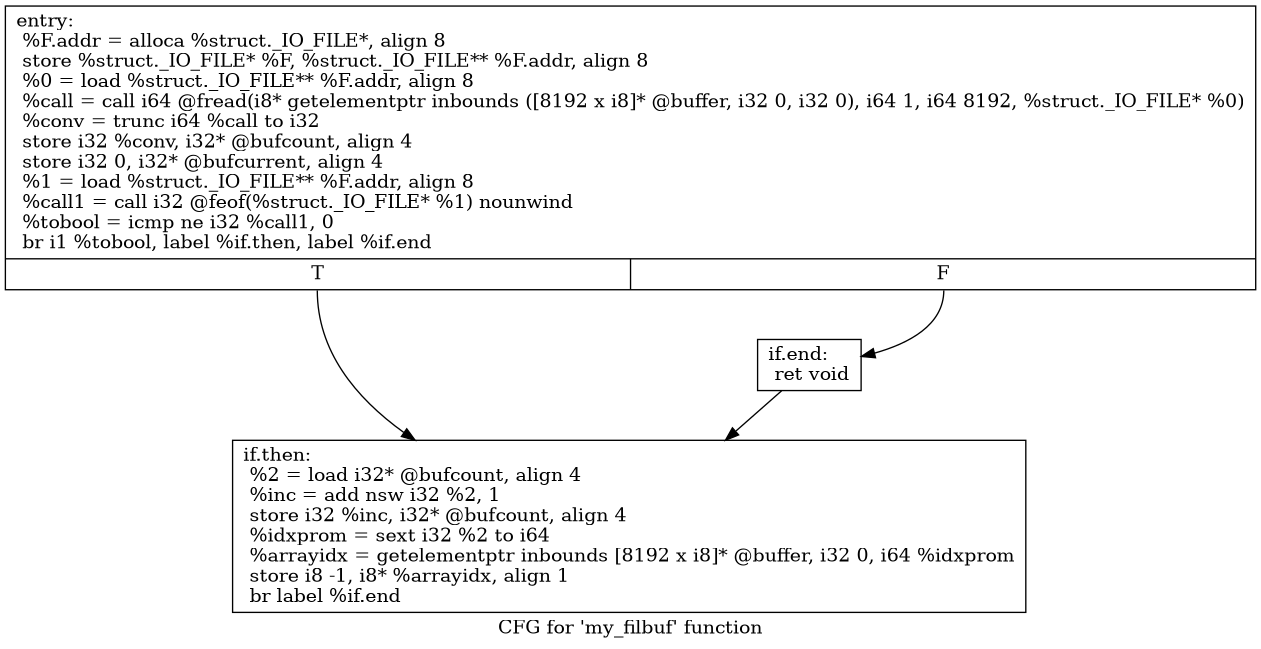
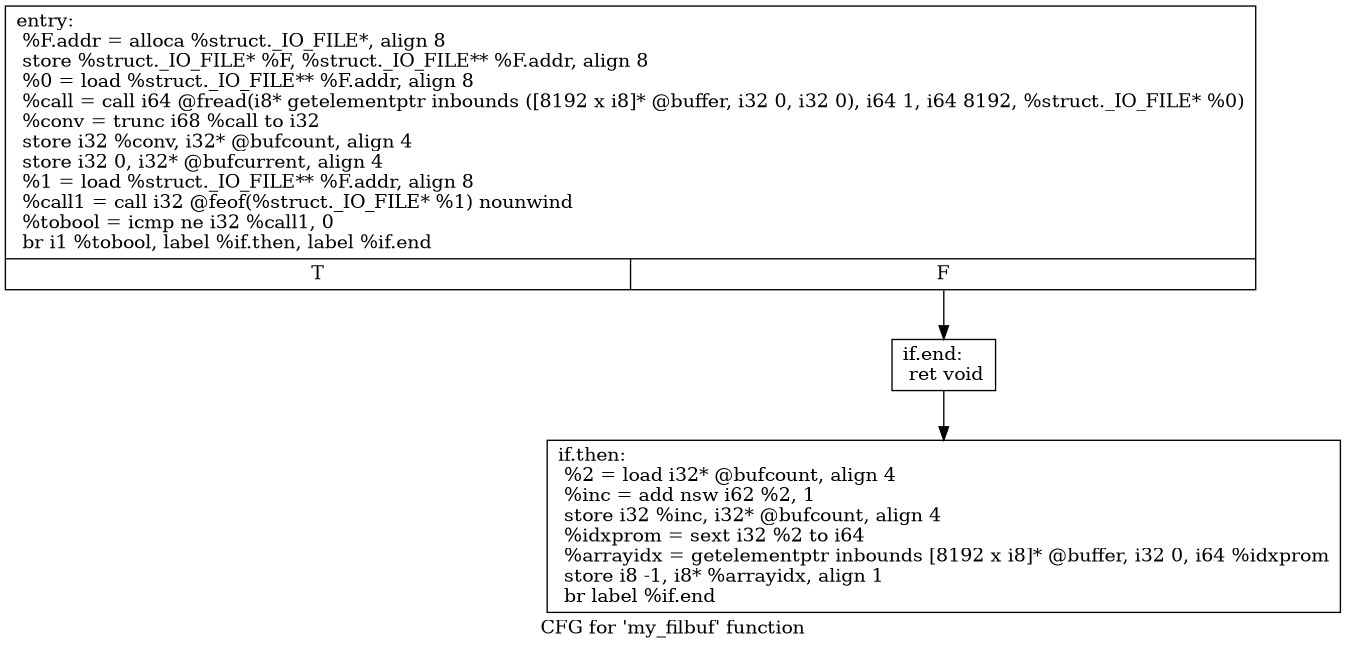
node "entry:": text "%conv = trunc i64 %call to i32" -> "%conv = trunc i68 %call to i32"
edge "entry:" -> "if.then:": removed
node "if.then:": text "%inc = add nsw i32 %2, 1" -> "%inc = add nsw i62 %2, 1"
